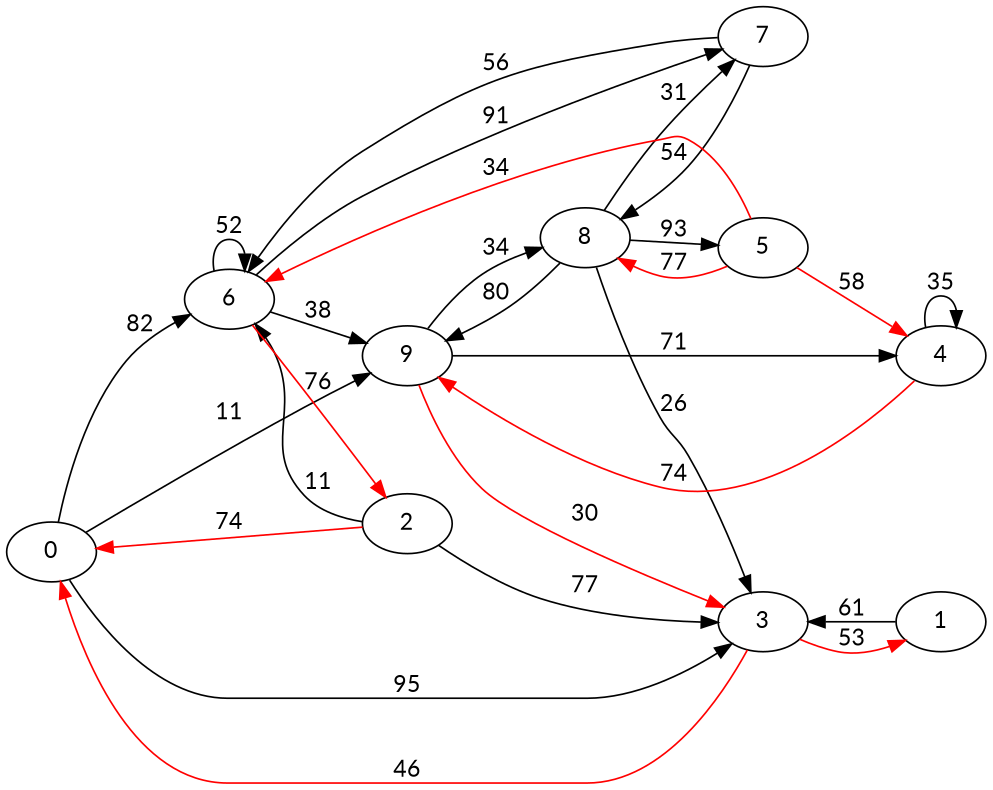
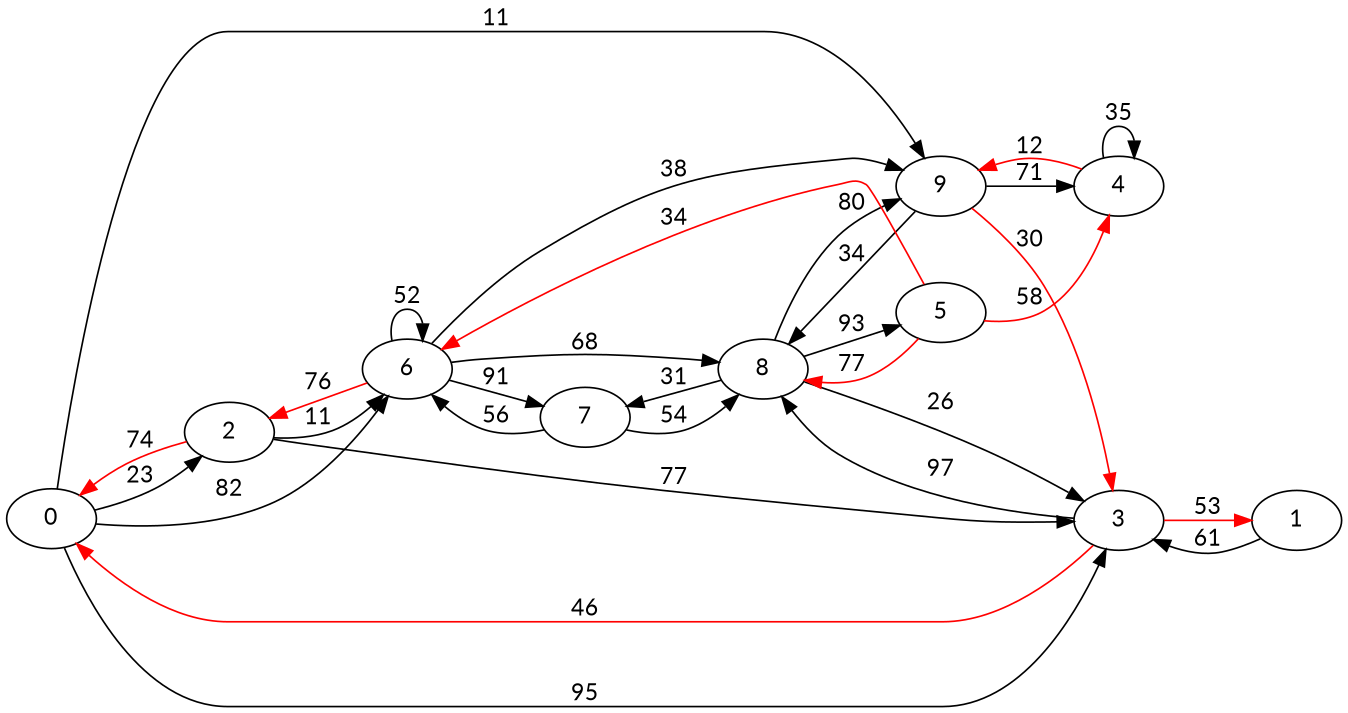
edge "6" -> "8": added, label "68"
edge "4" -> "9": label "74" -> "12"
edge "3" -> "8": added, label "97"
edge "0" -> "2": added, label "23"
